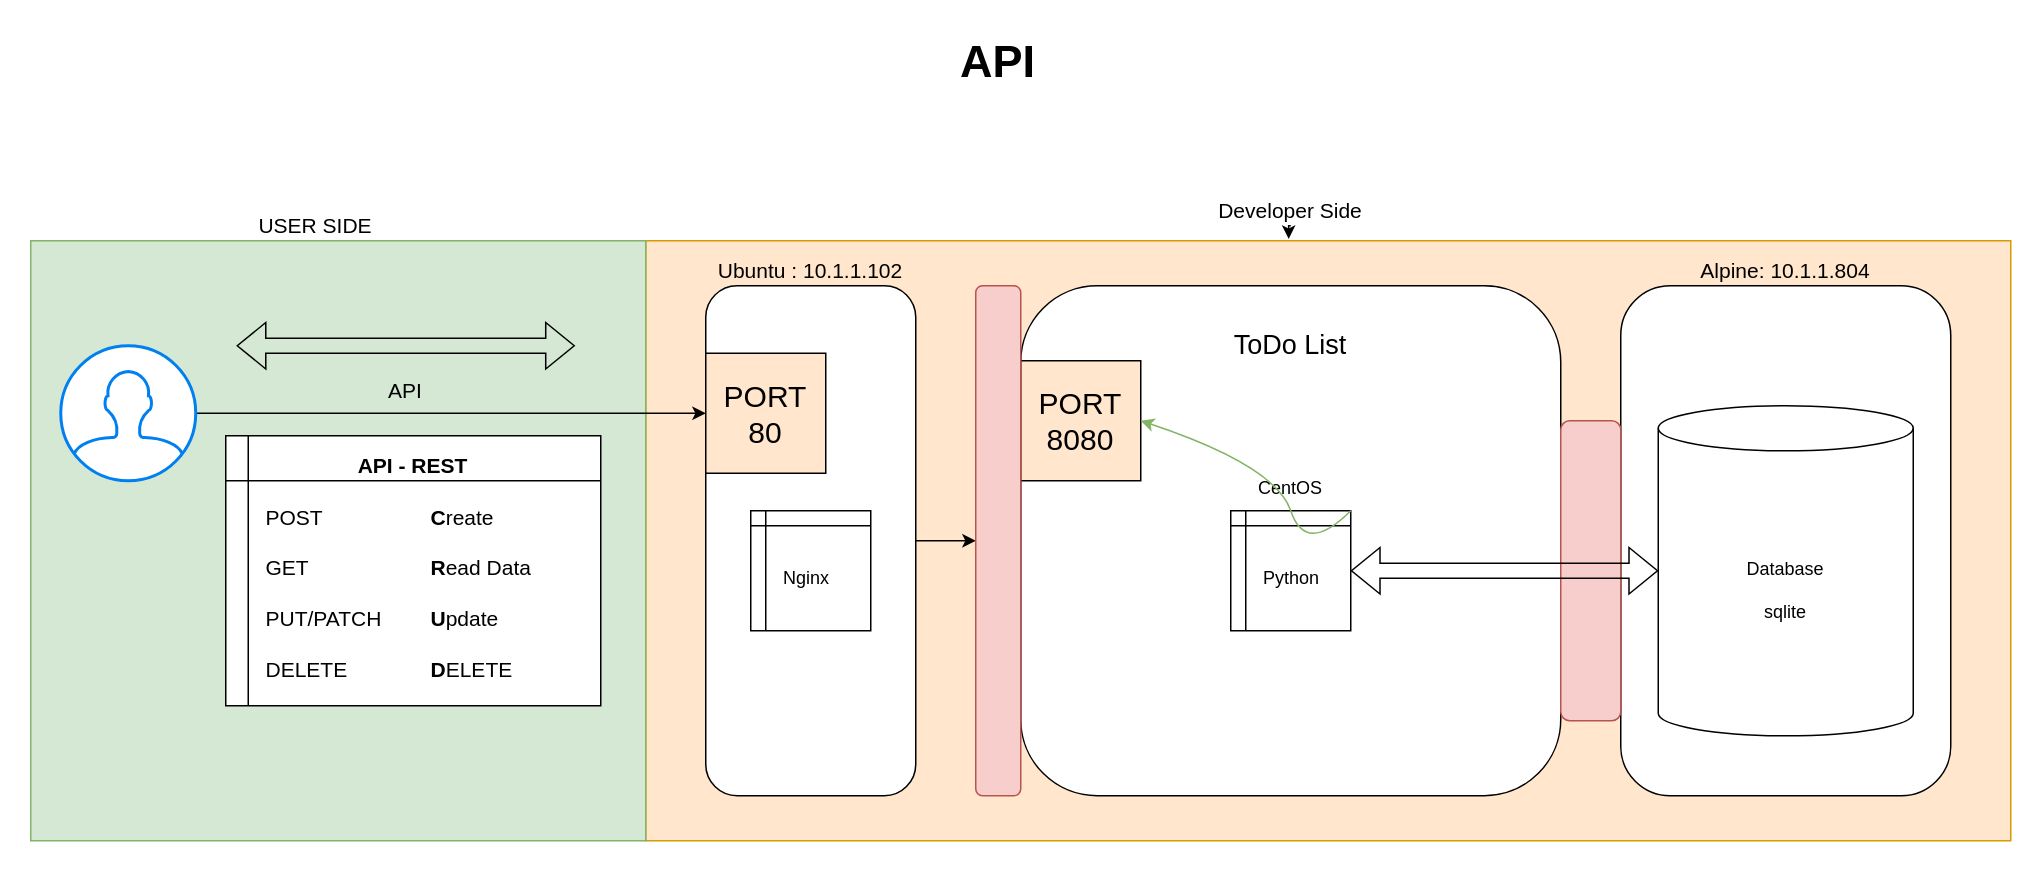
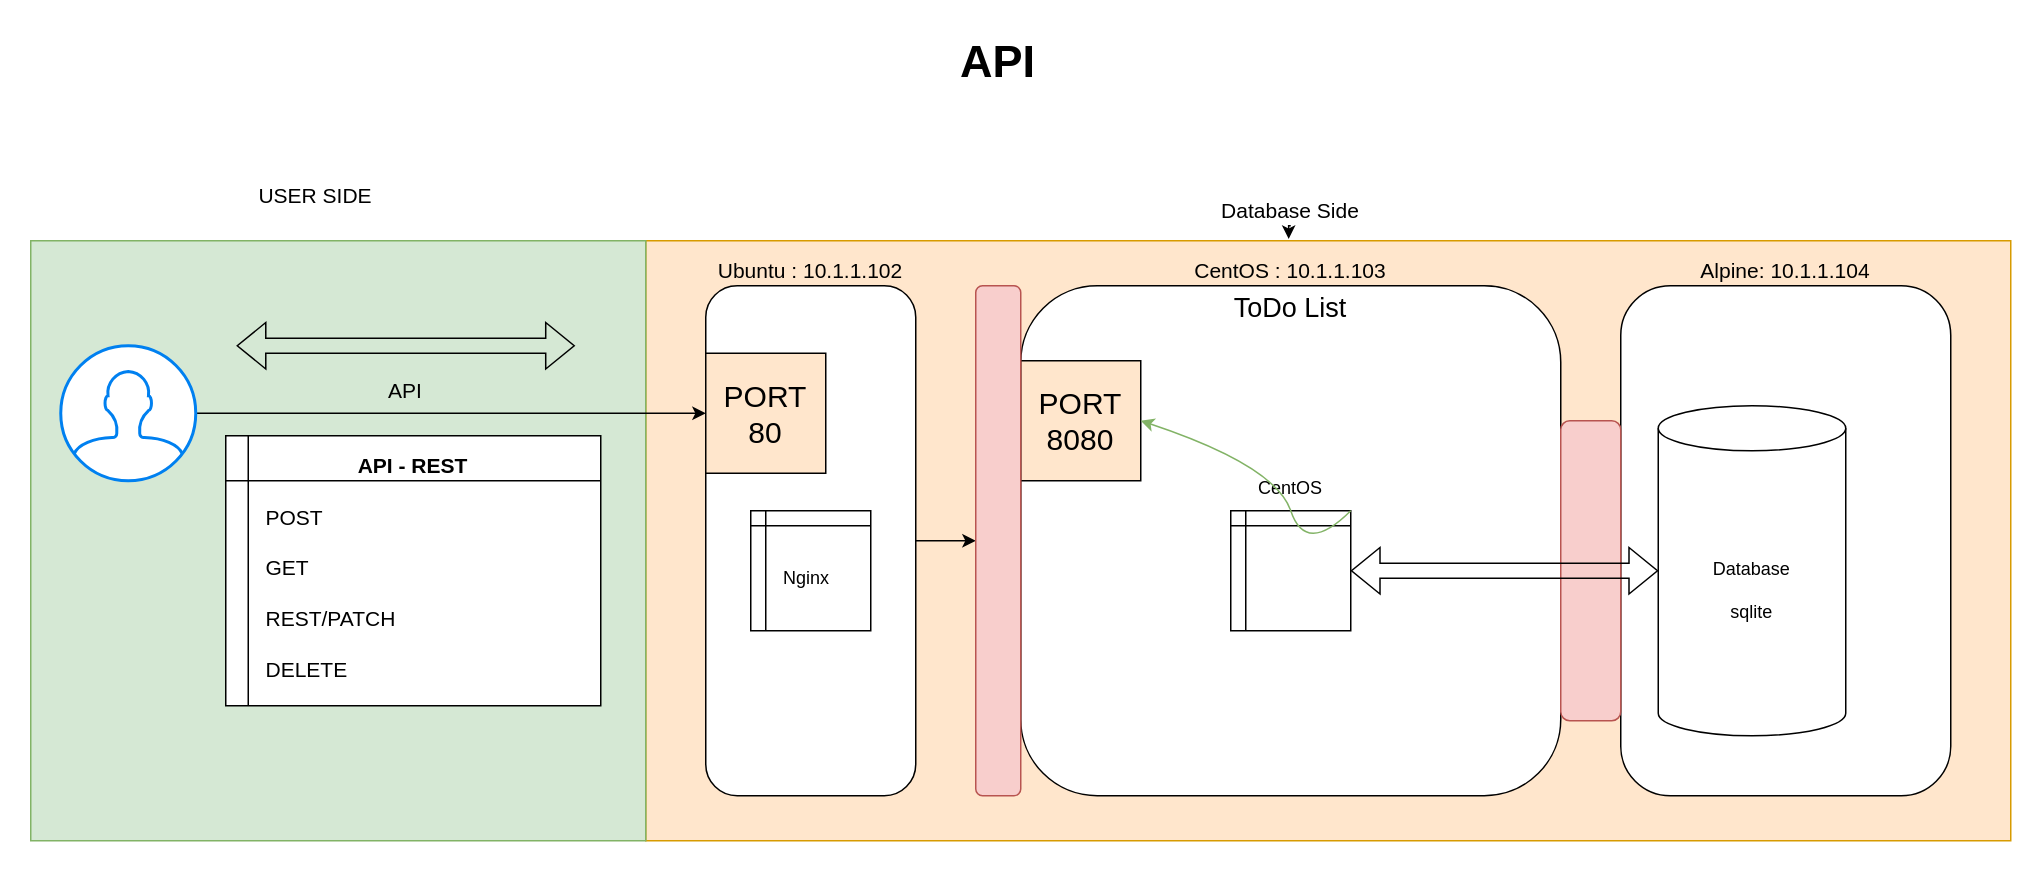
node "Developer Side": label "Developer Side" -> "Database Side"
node "USER SIDE": moved (316, 226) -> (316, 196)
node "CentOS : 10.1.1.103": added
node "Alpine: 10.1.1.804": label "Alpine: 10.1.1.804" -> "Alpine: 10.1.1.104"
node "ToDo List": moved (1291, 346) -> (1291, 308)
node "Database sqlite": size 255x330 -> 188x330
node "Python": removed
node "POST GET PUT/PATCH DELETE": label "POST GET PUT/PATCH DELETE" -> "POST GET REST/PATCH DELETE"
node "Create Read Data Update DELETE": removed
